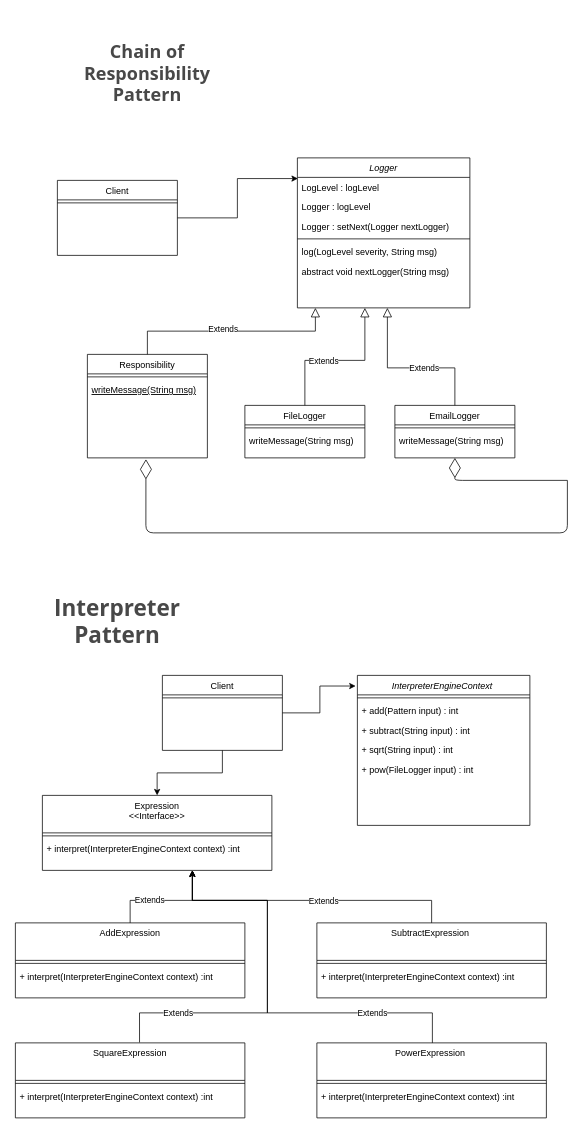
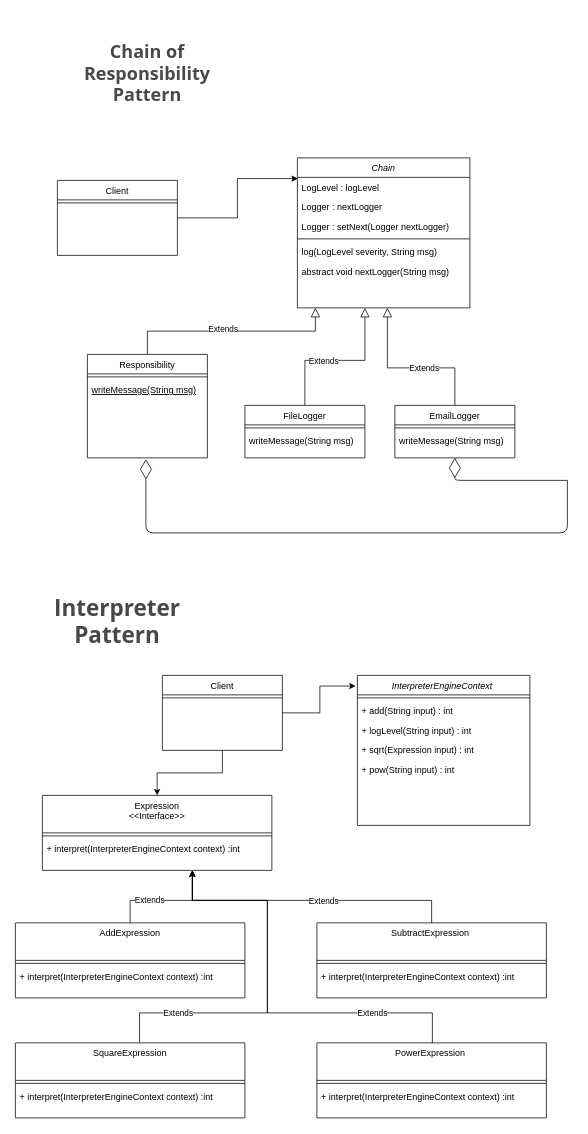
node "Logger": label "Logger" -> "Chain"
node "Logger : logLevel": label "Logger : logLevel" -> "Logger : nextLogger"
node "+ add(Pattern input) : int": label "+ add(Pattern input) : int" -> "+ add(String input) : int"
node "+ subtract(String input) : int": label "+ subtract(String input) : int" -> "+ logLevel(String input) : int"
node "+ sqrt(String input) : int": label "+ sqrt(String input) : int" -> "+ sqrt(Expression input) : int"
node "+ pow(FileLogger input) : int": label "+ pow(FileLogger input) : int" -> "+ pow(String input) : int"
